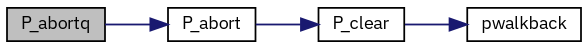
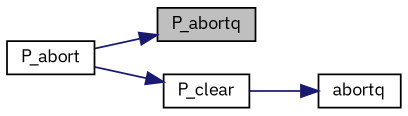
edge "P_abortq" -> "P_abort": reversed
node "pwalkback": label "pwalkback" -> "abortq"
